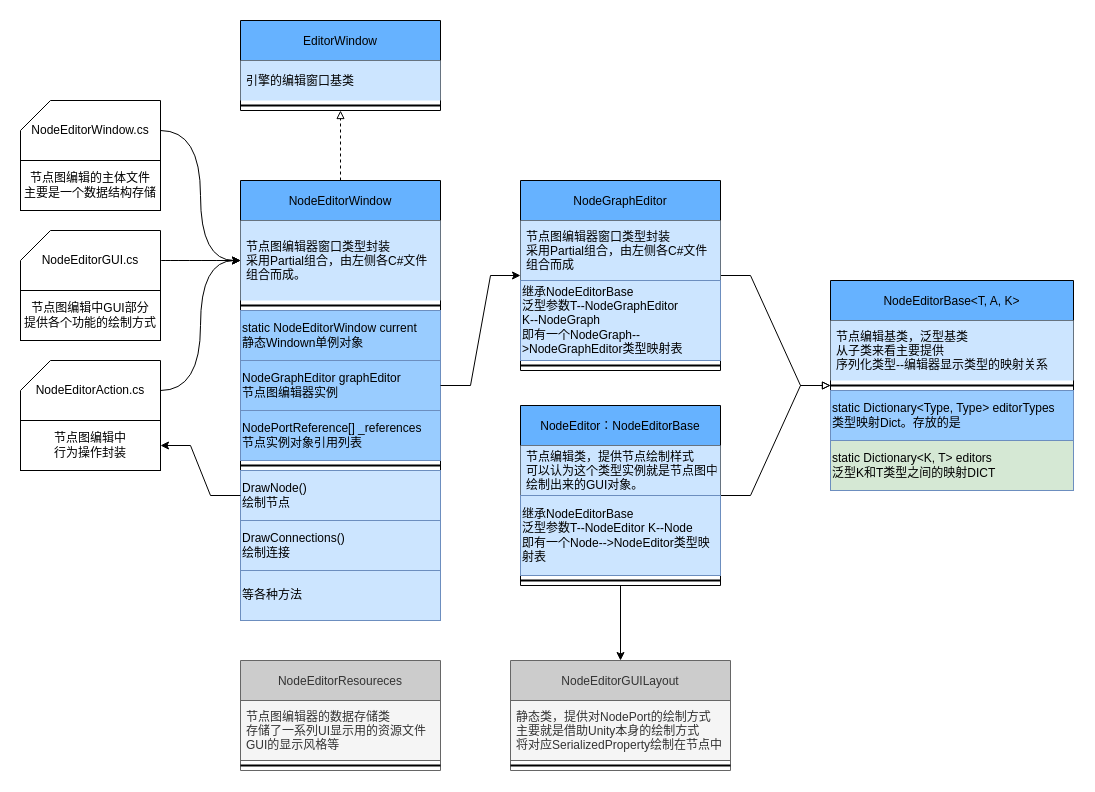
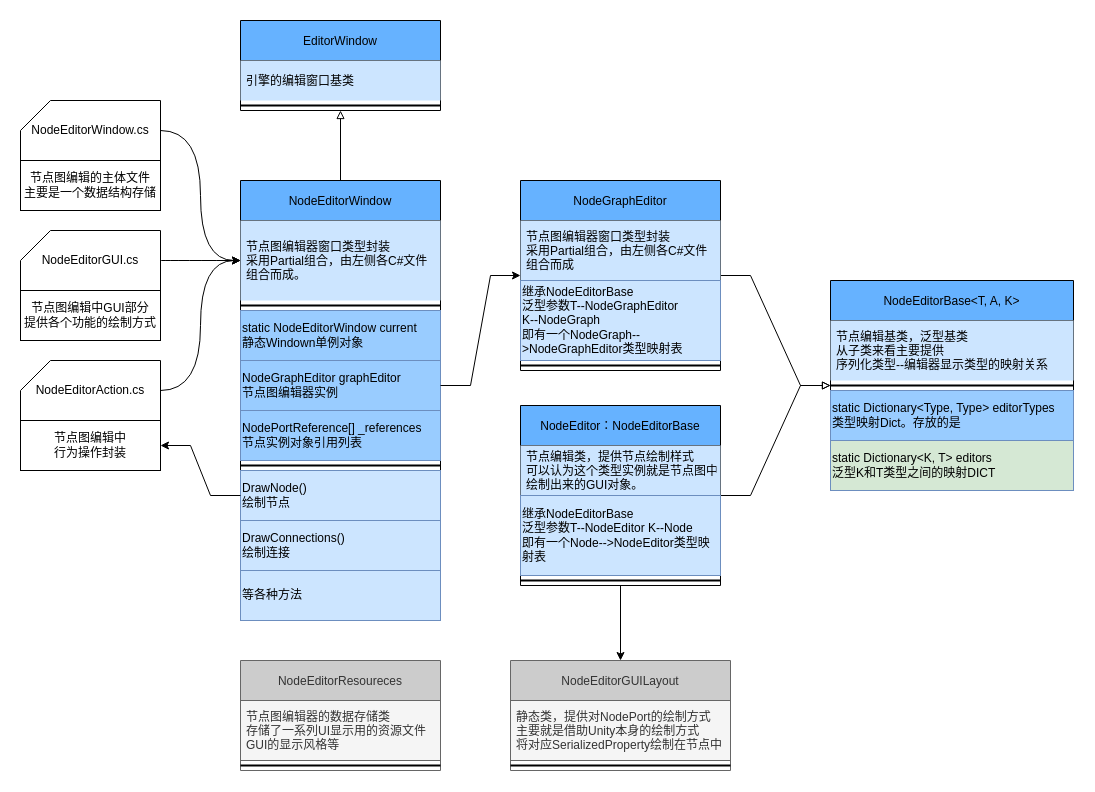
edge "NodeEditorWindow" -> "EditorWindow": style dashed -> solid
